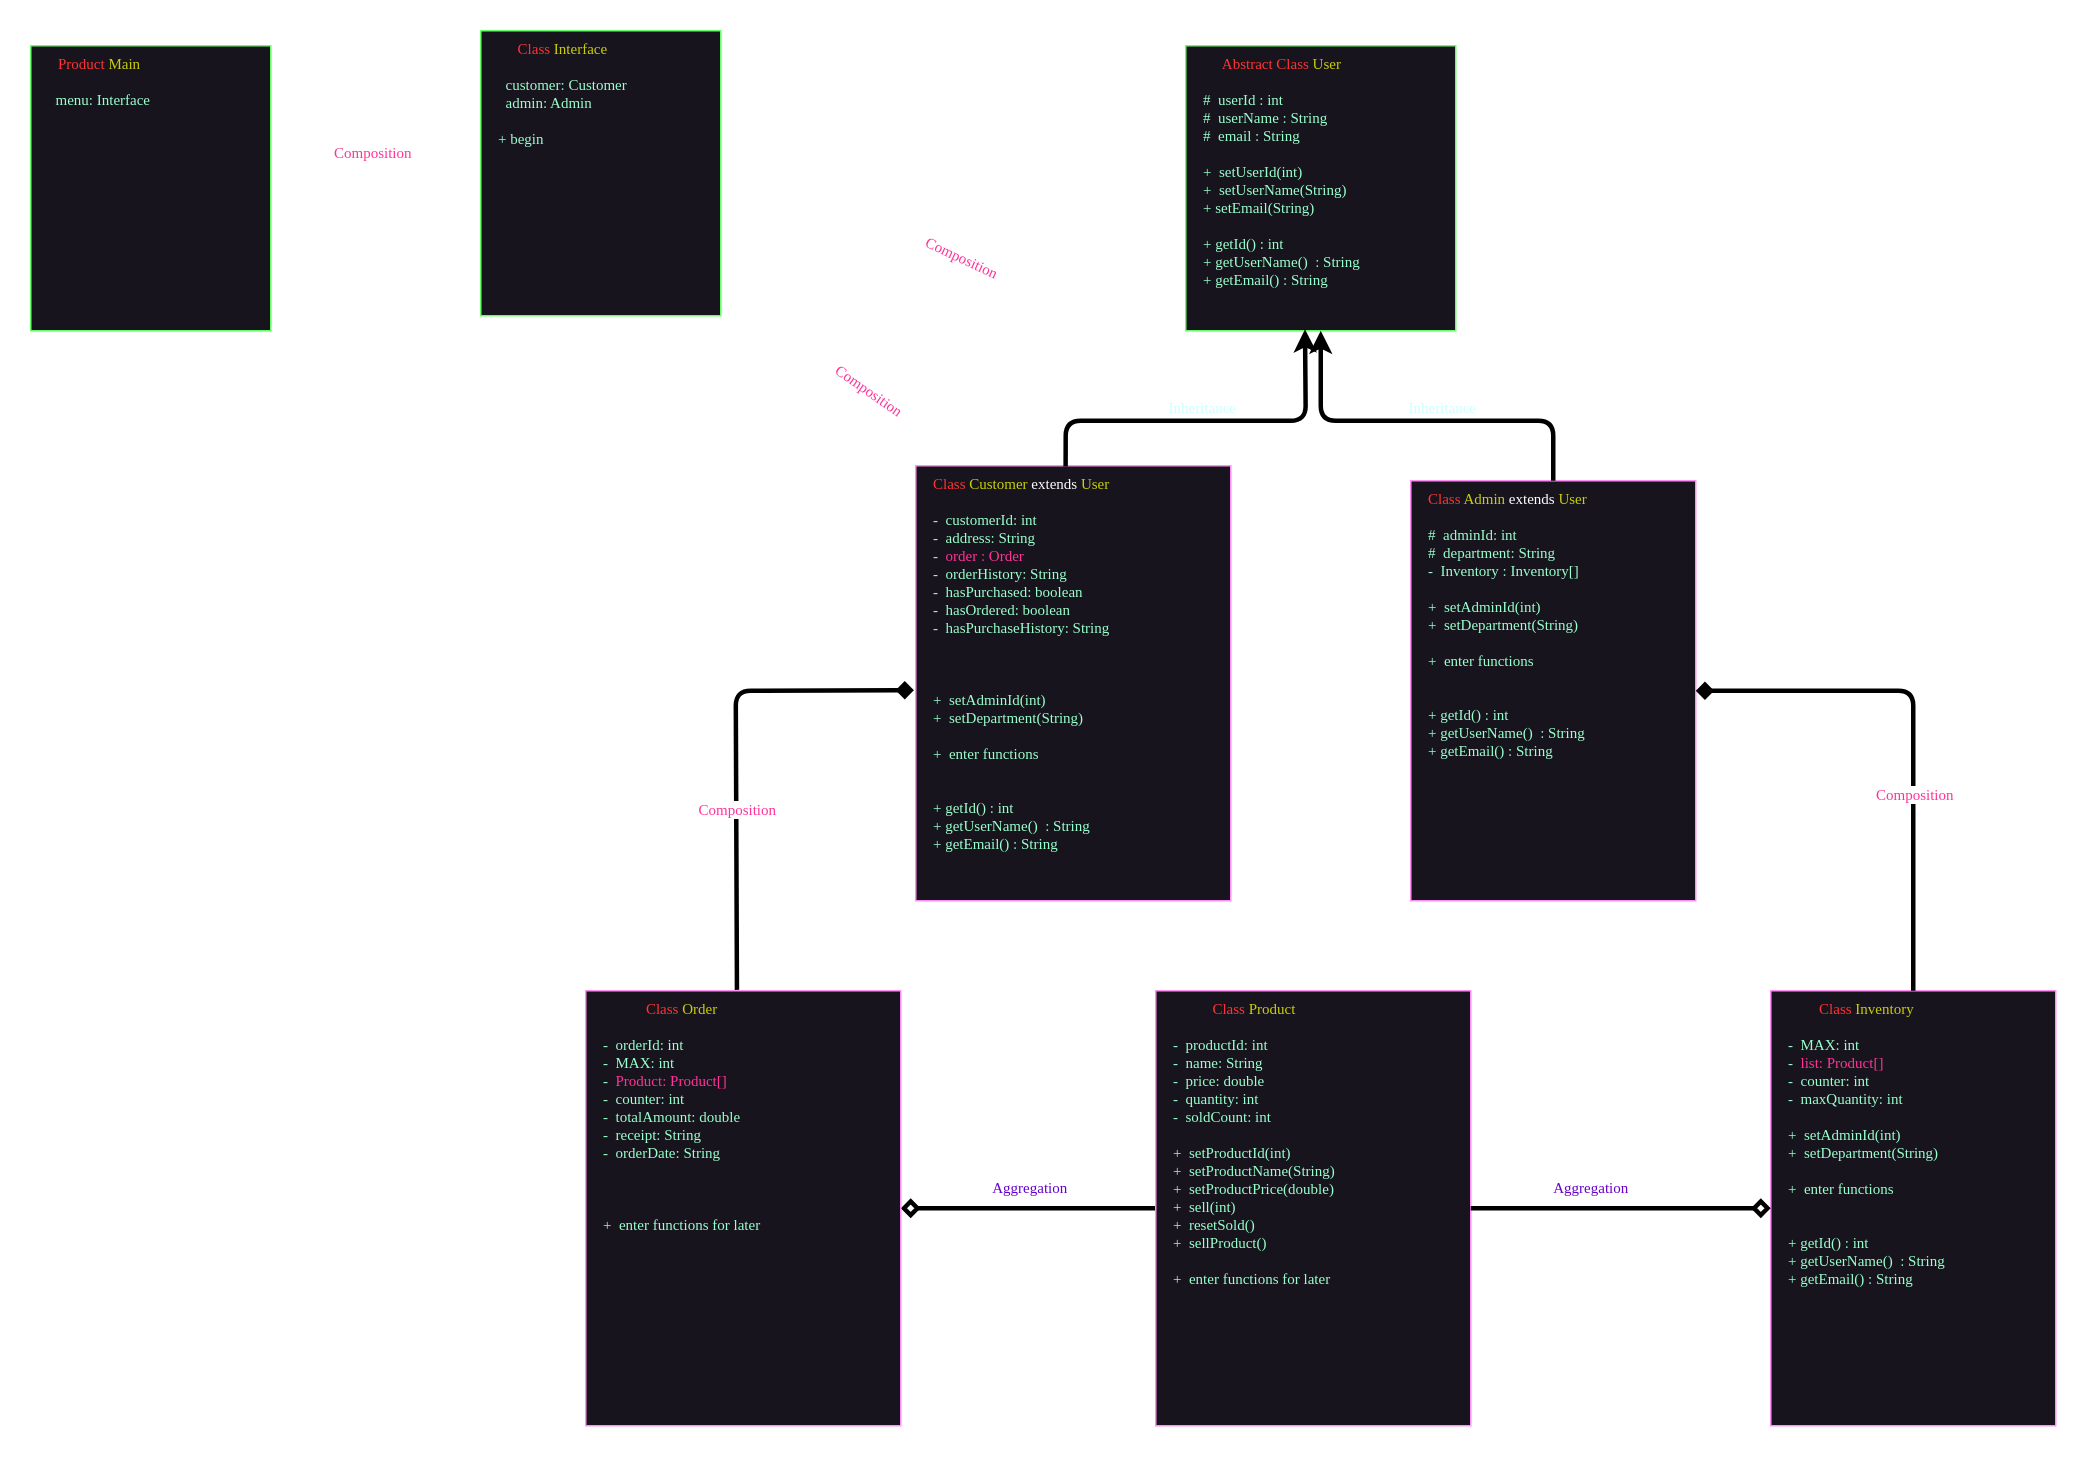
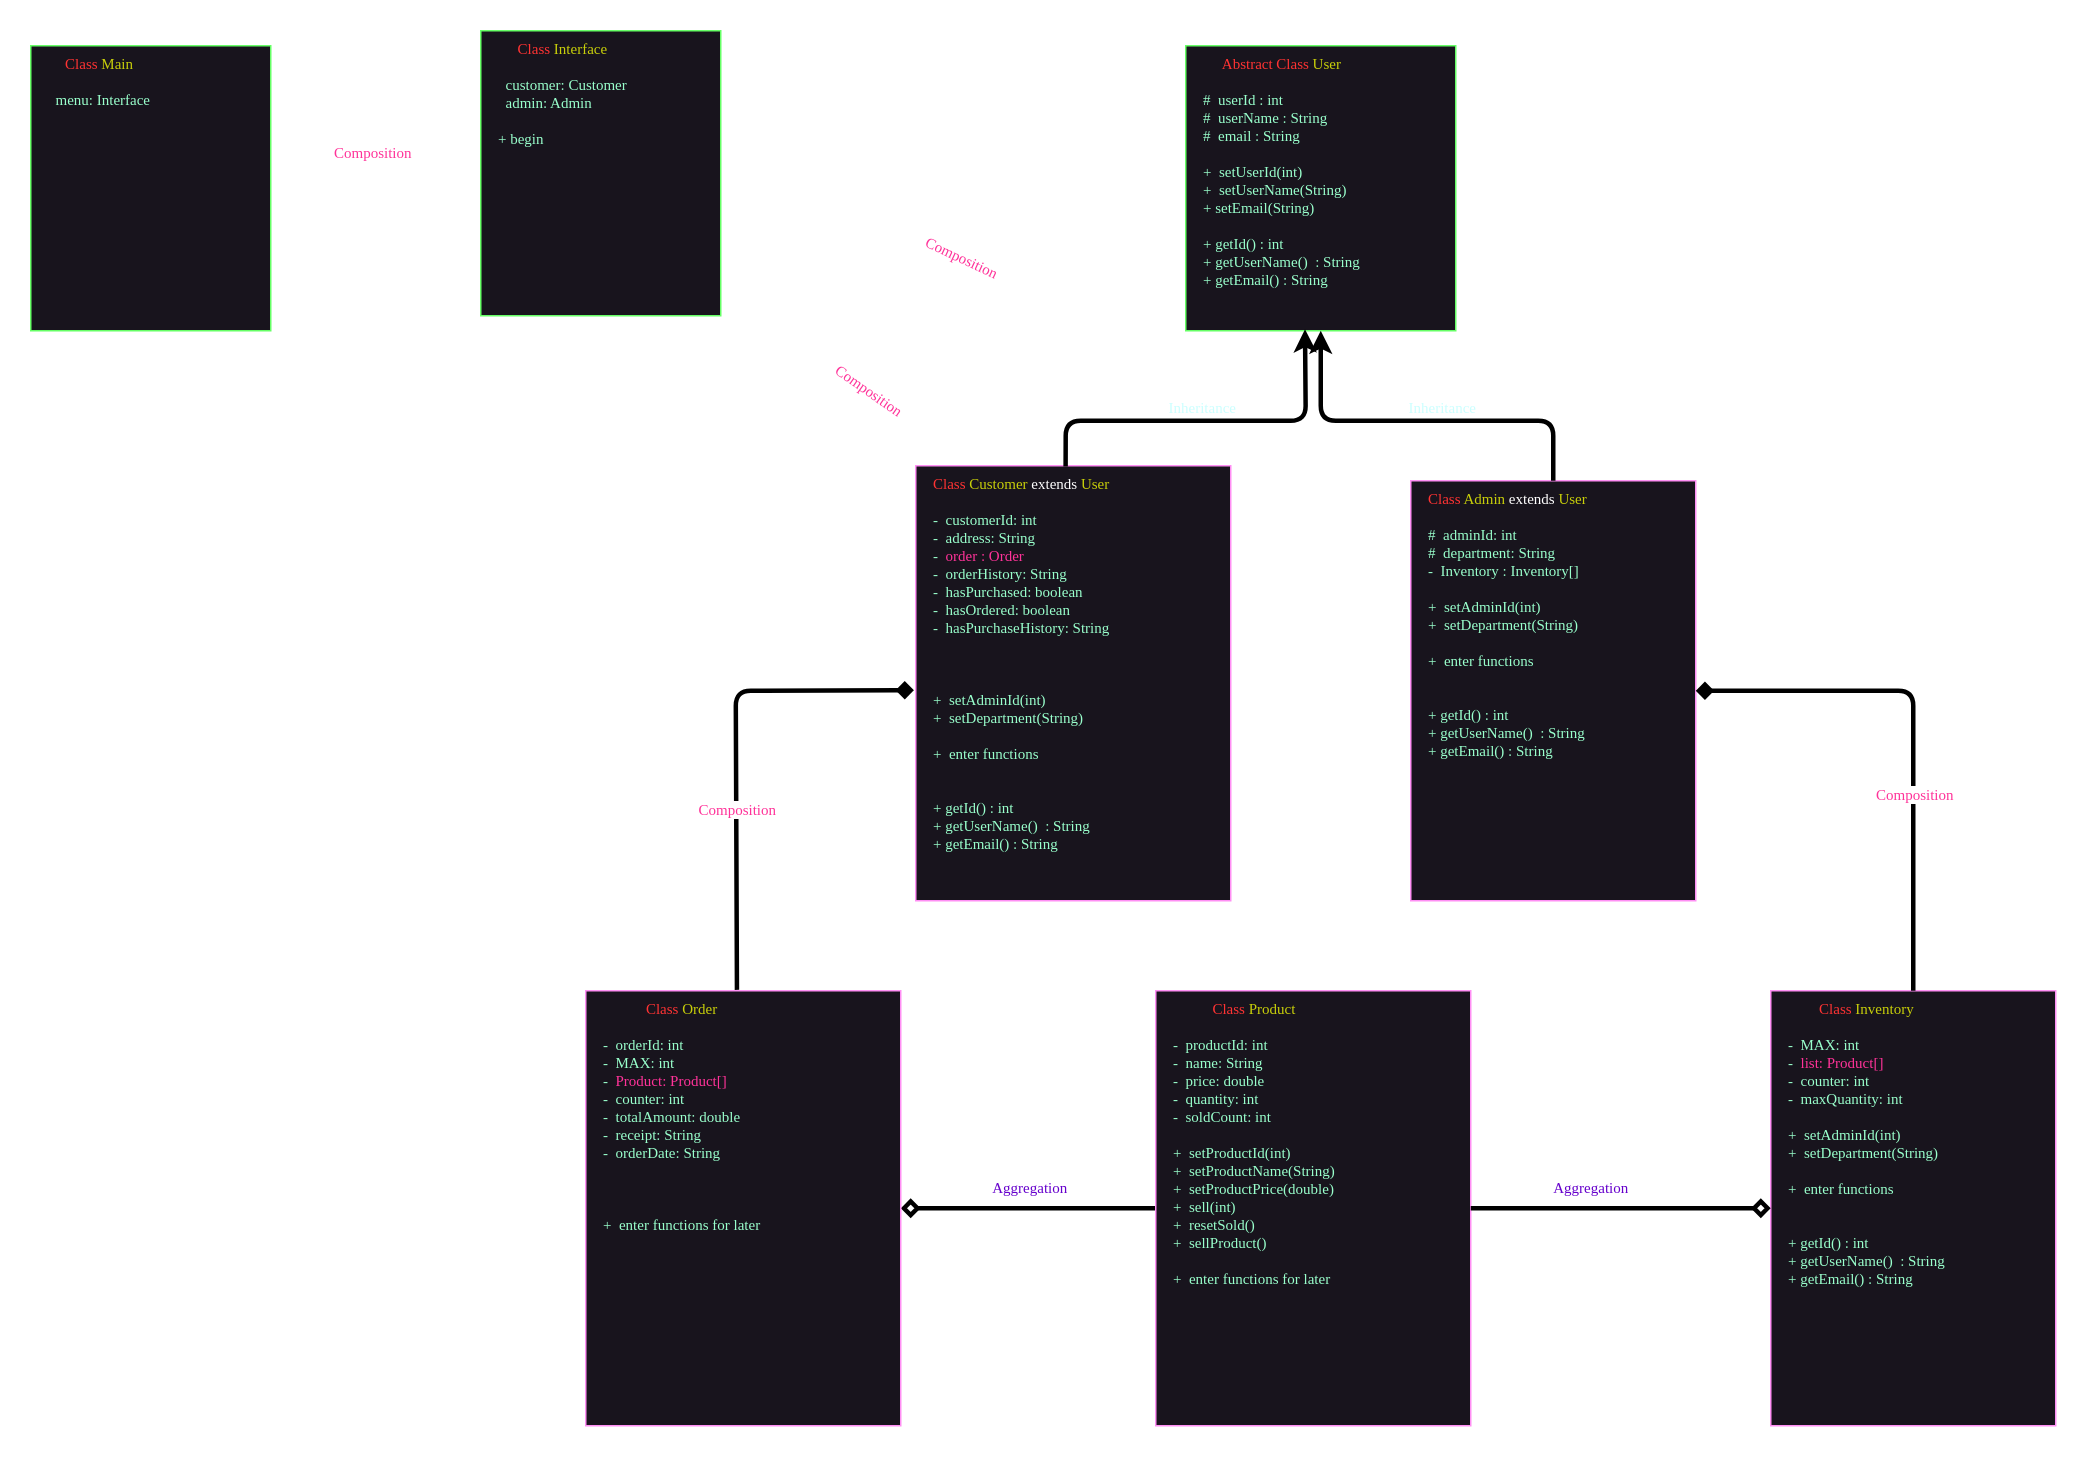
node "Product Main menu: Interface": label "Product Main menu: Interface" -> "Class Main menu: Interface"
